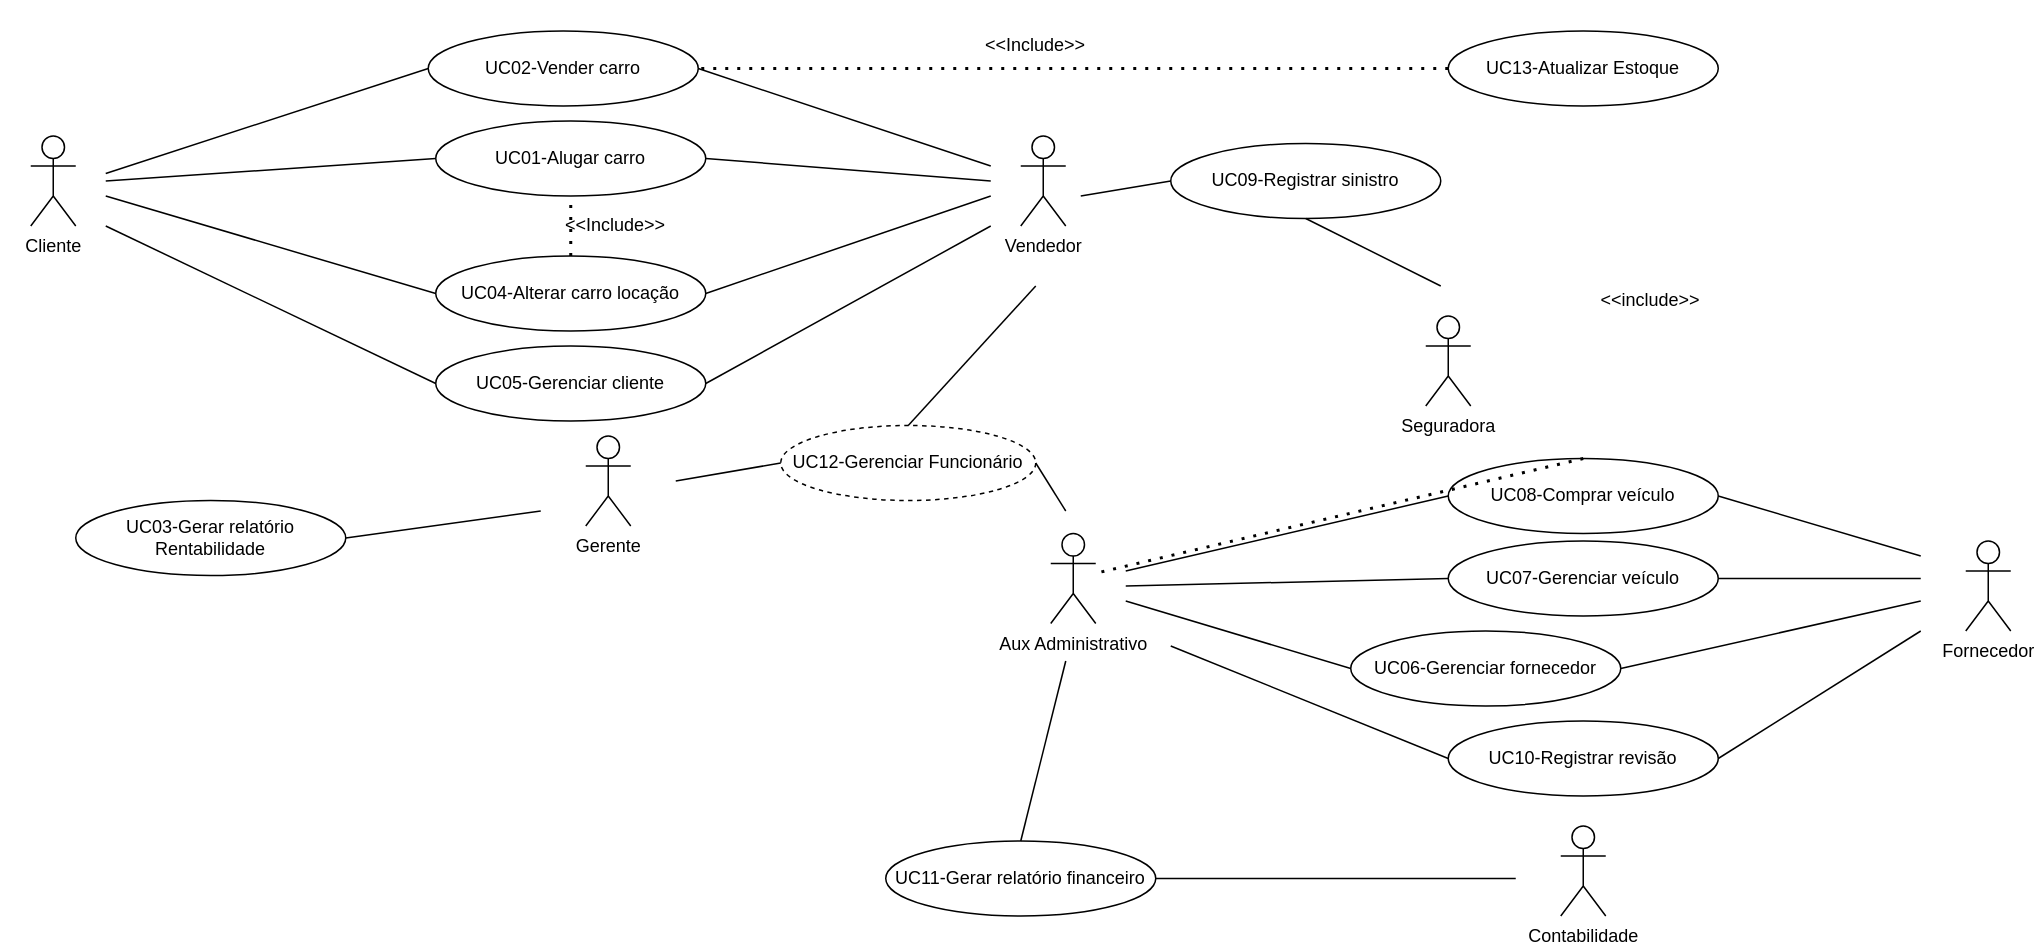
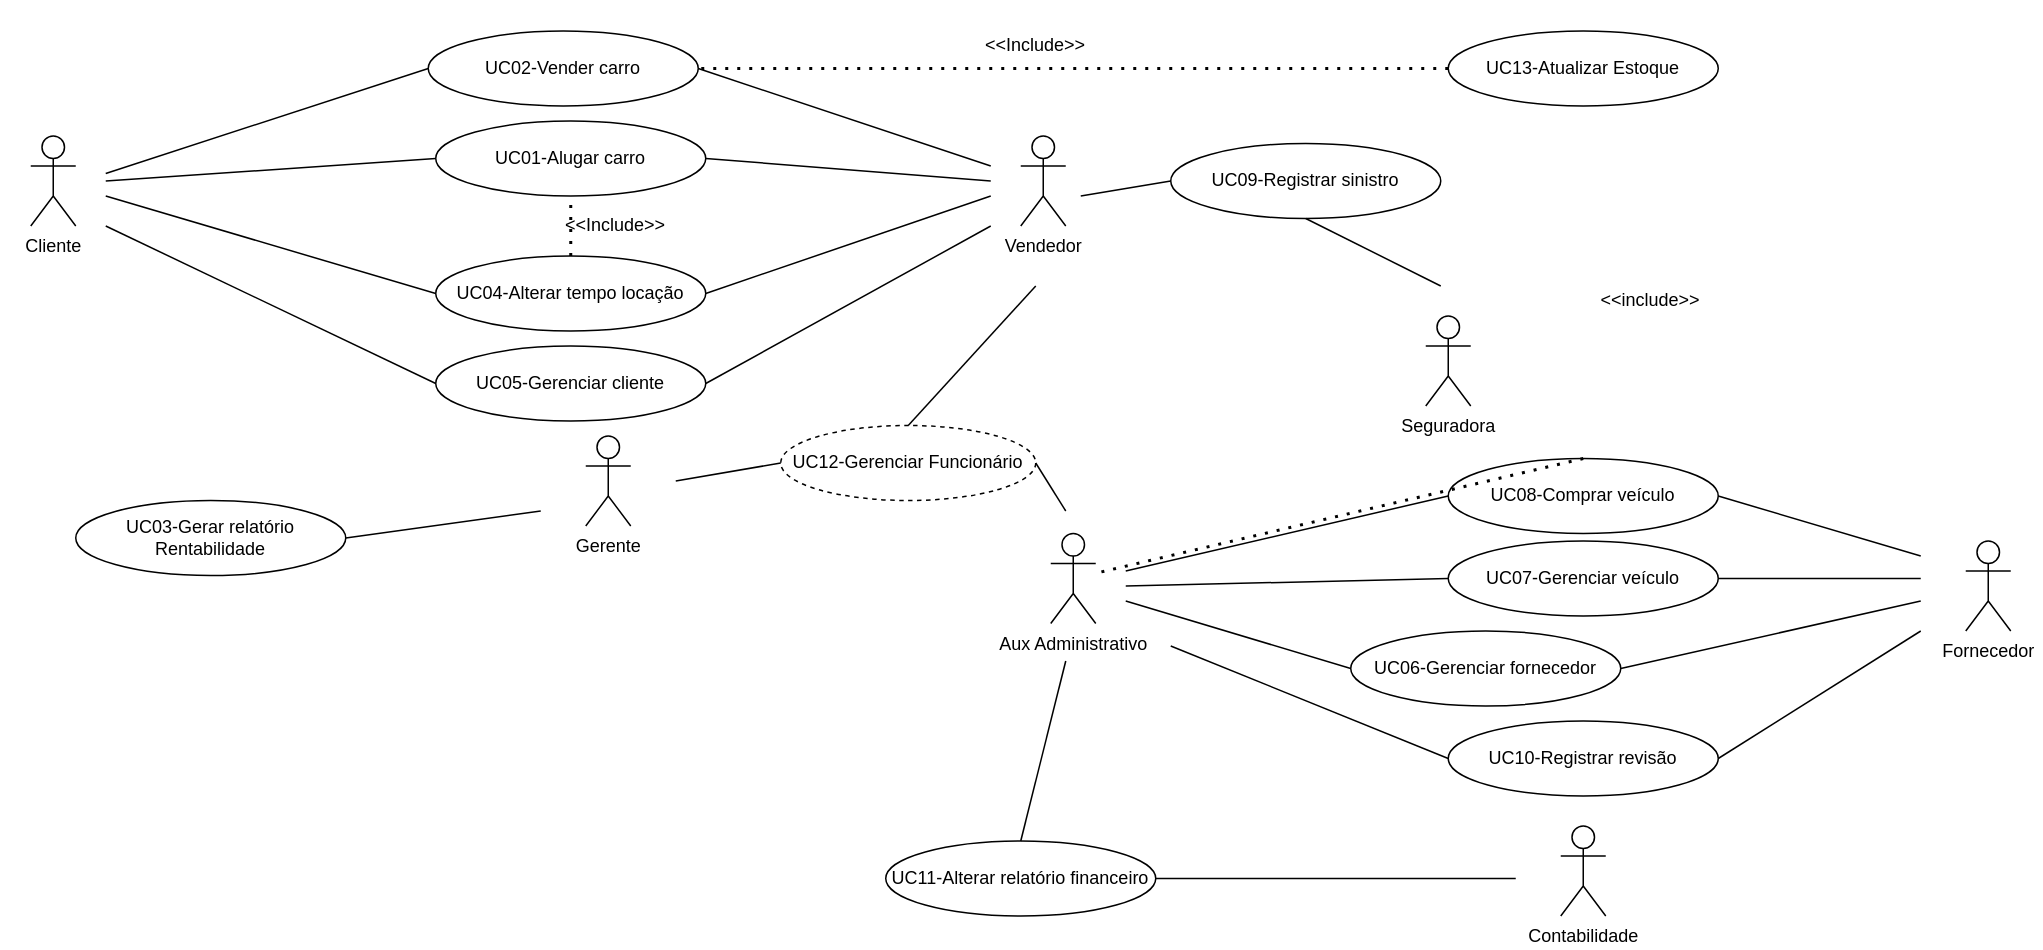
node "UC04-Alterar carro locação": label "UC04-Alterar carro locação" -> "UC04-Alterar tempo locação"
node "UC11-Gerar relatório financeiro": label "UC11-Gerar relatório financeiro" -> "UC11-Alterar relatório financeiro"
